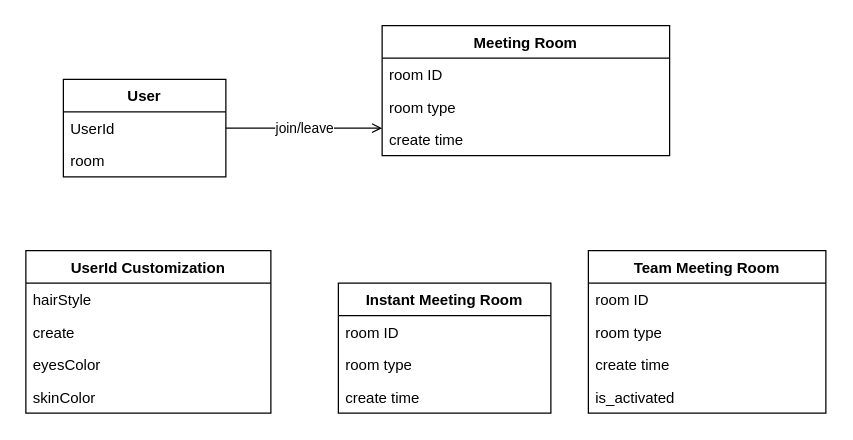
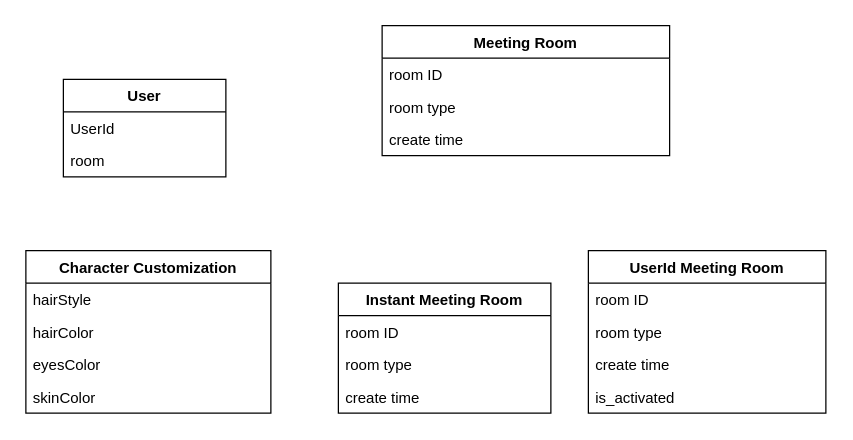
edge "User" -> "Meeting Room": removed, label "join/leave"
node "UserId Customization": label "UserId Customization" -> "Character Customization"
node "Team Meeting Room": label "Team Meeting Room" -> "UserId Meeting Room"
node "create": label "create" -> "hairColor"
